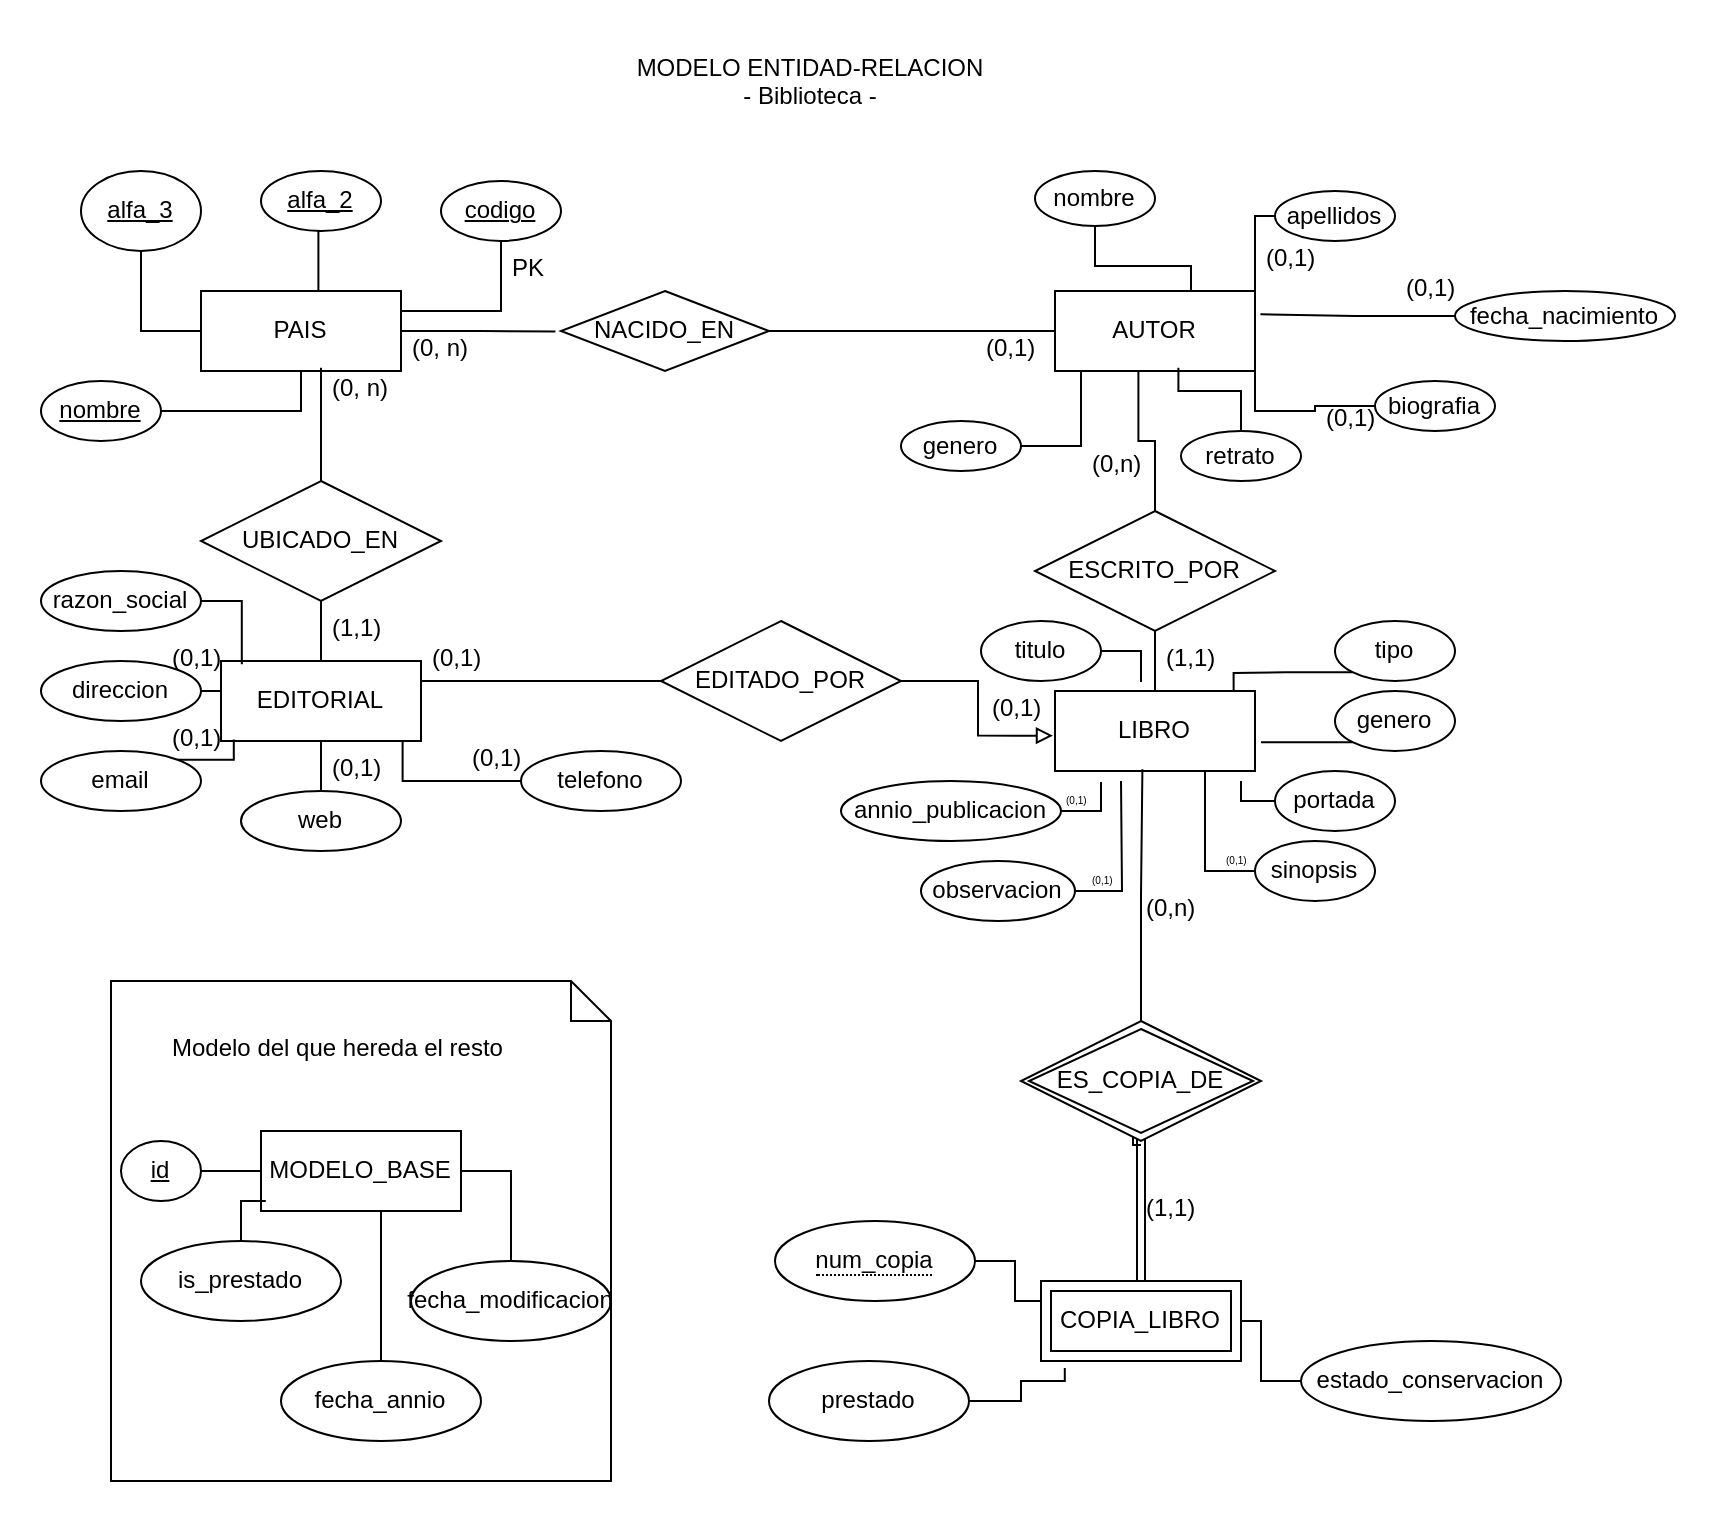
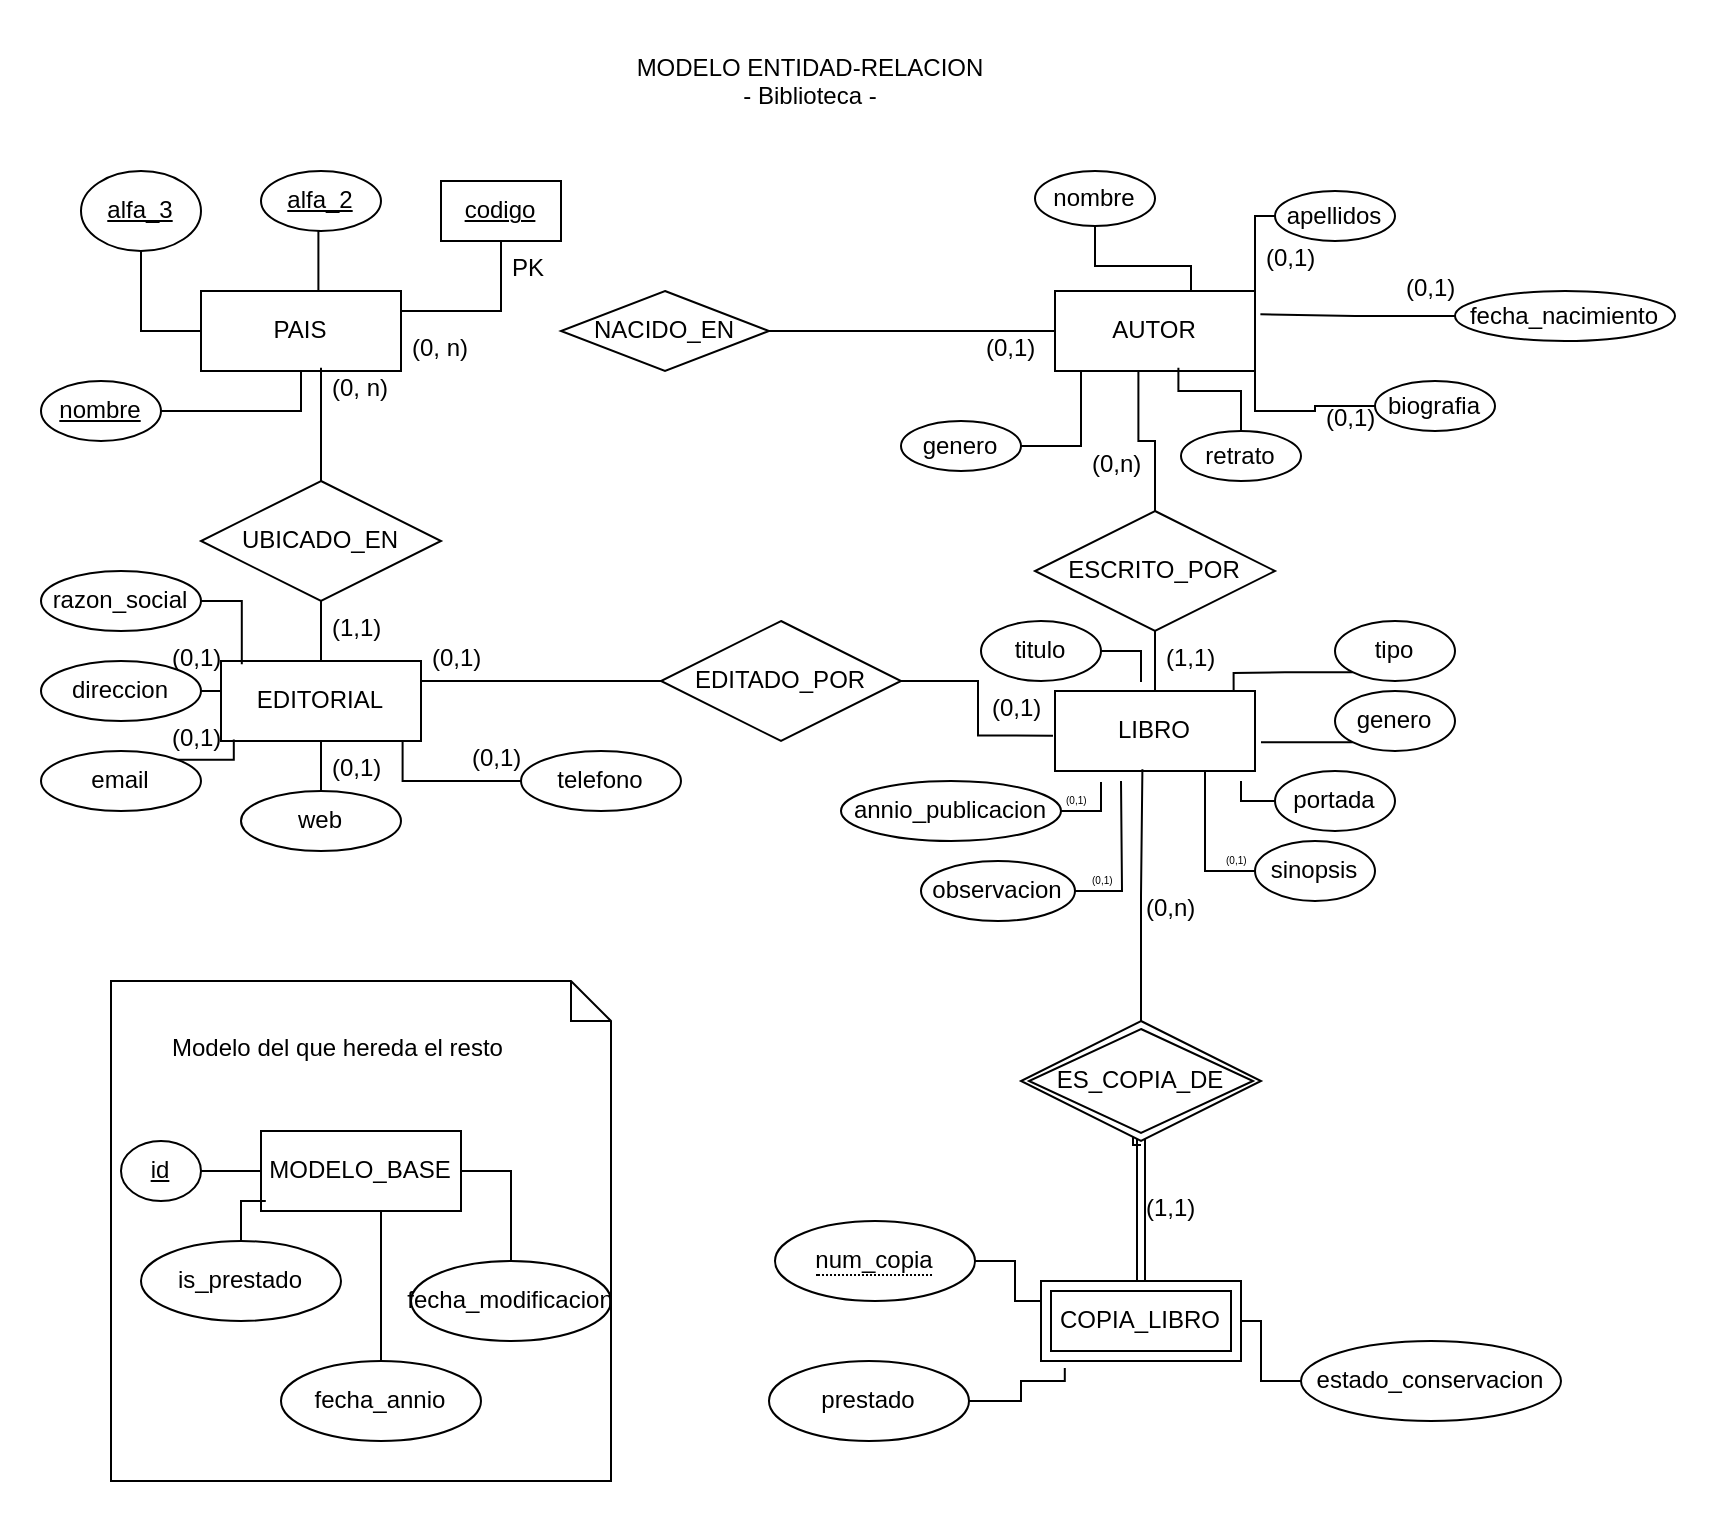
node "codigo": shape ellipse -> rectangle
edge "PAIS" -- "NACIDO_EN": removed
edge "EDITADO_POR" -> "LIBRO": arrowhead block -> none
